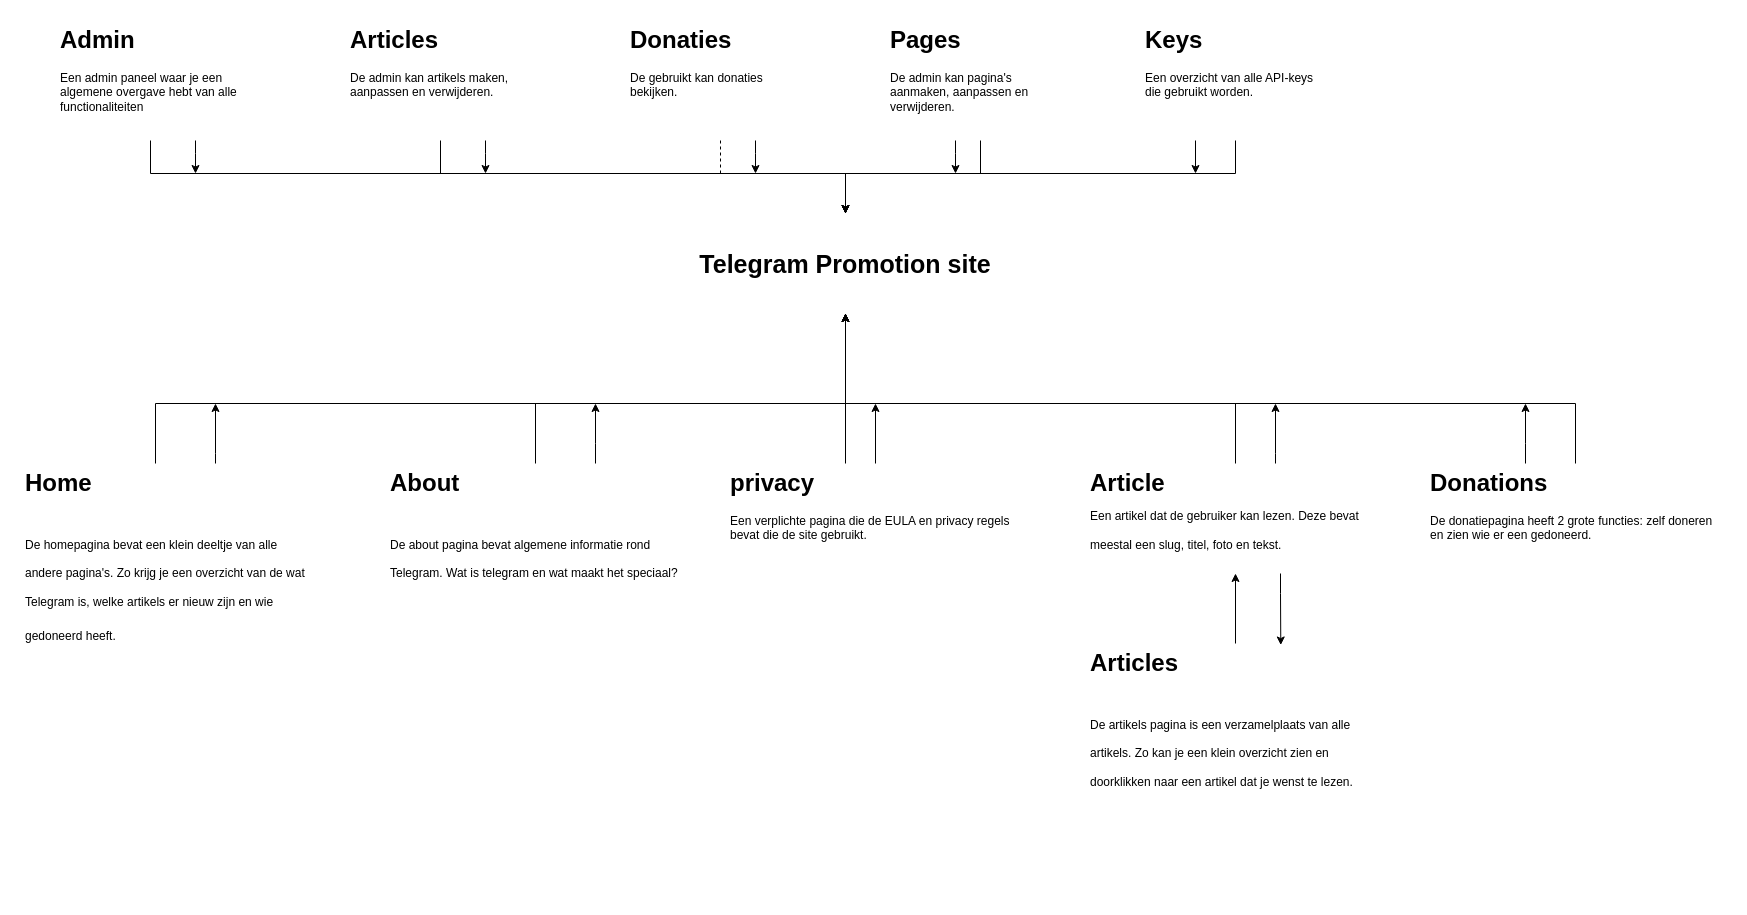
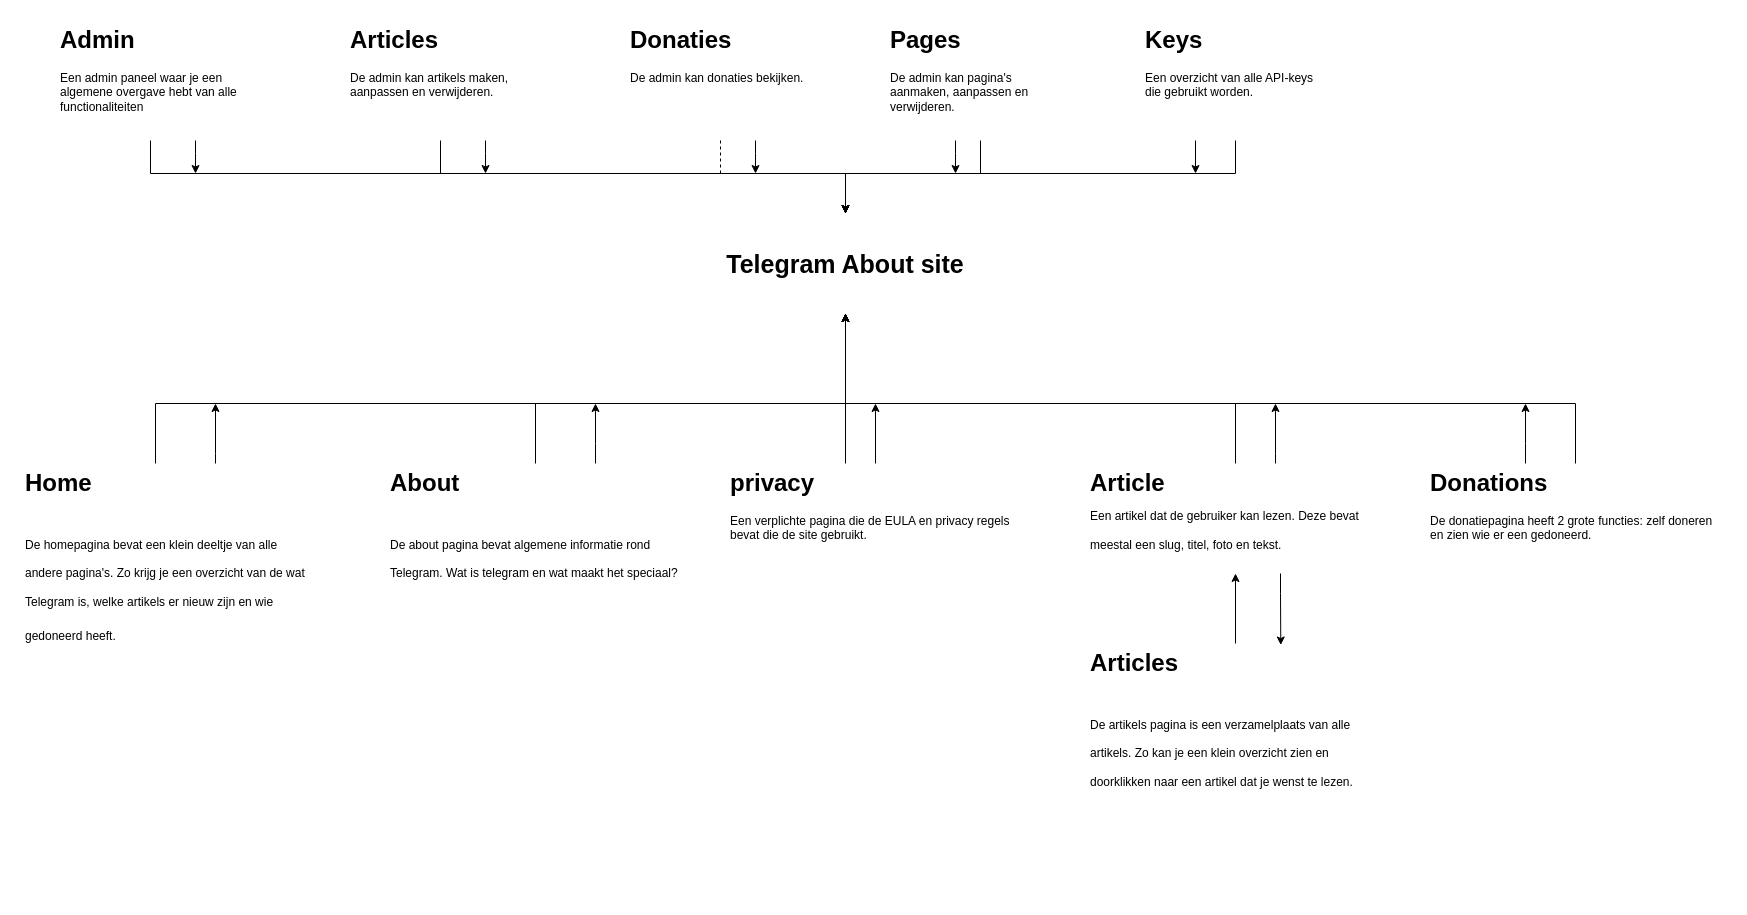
node "DonatiesDe gebruikt kan donaties bekijken.": label "DonatiesDe gebruikt kan donaties bekijken." -> "DonatiesDe admin kan donaties bekijken."
node "Telegram Promotion site": label "Telegram Promotion site" -> "Telegram About site"
